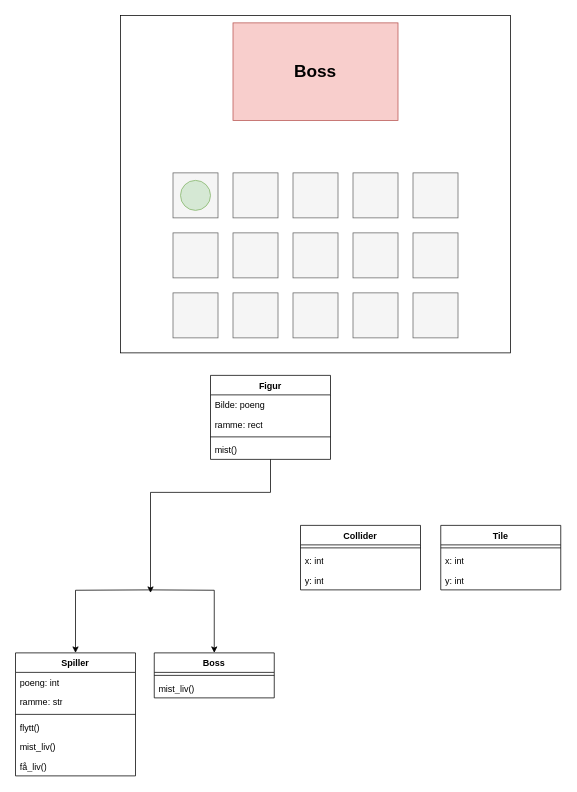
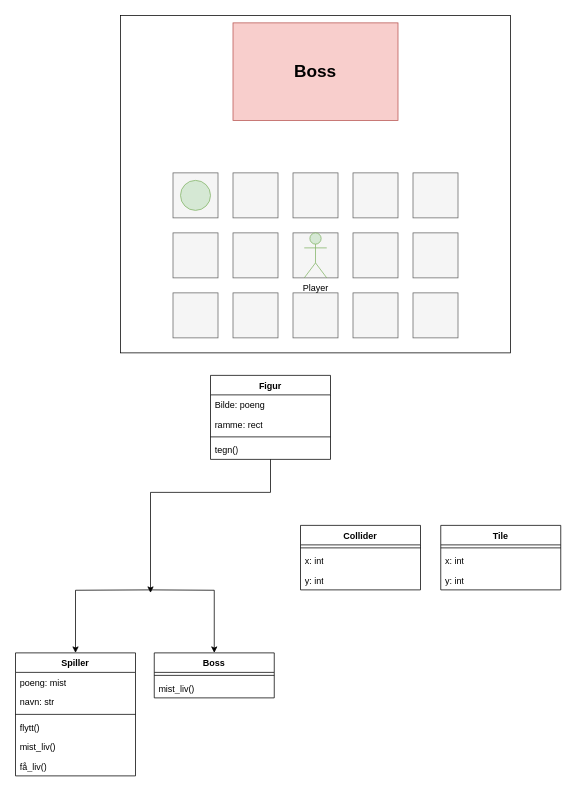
node "Player": added
node "mist()": label "mist()" -> "tegn()"
node "poeng: int": label "poeng: int" -> "poeng: mist"
node "ramme: str": label "ramme: str" -> "navn: str"
